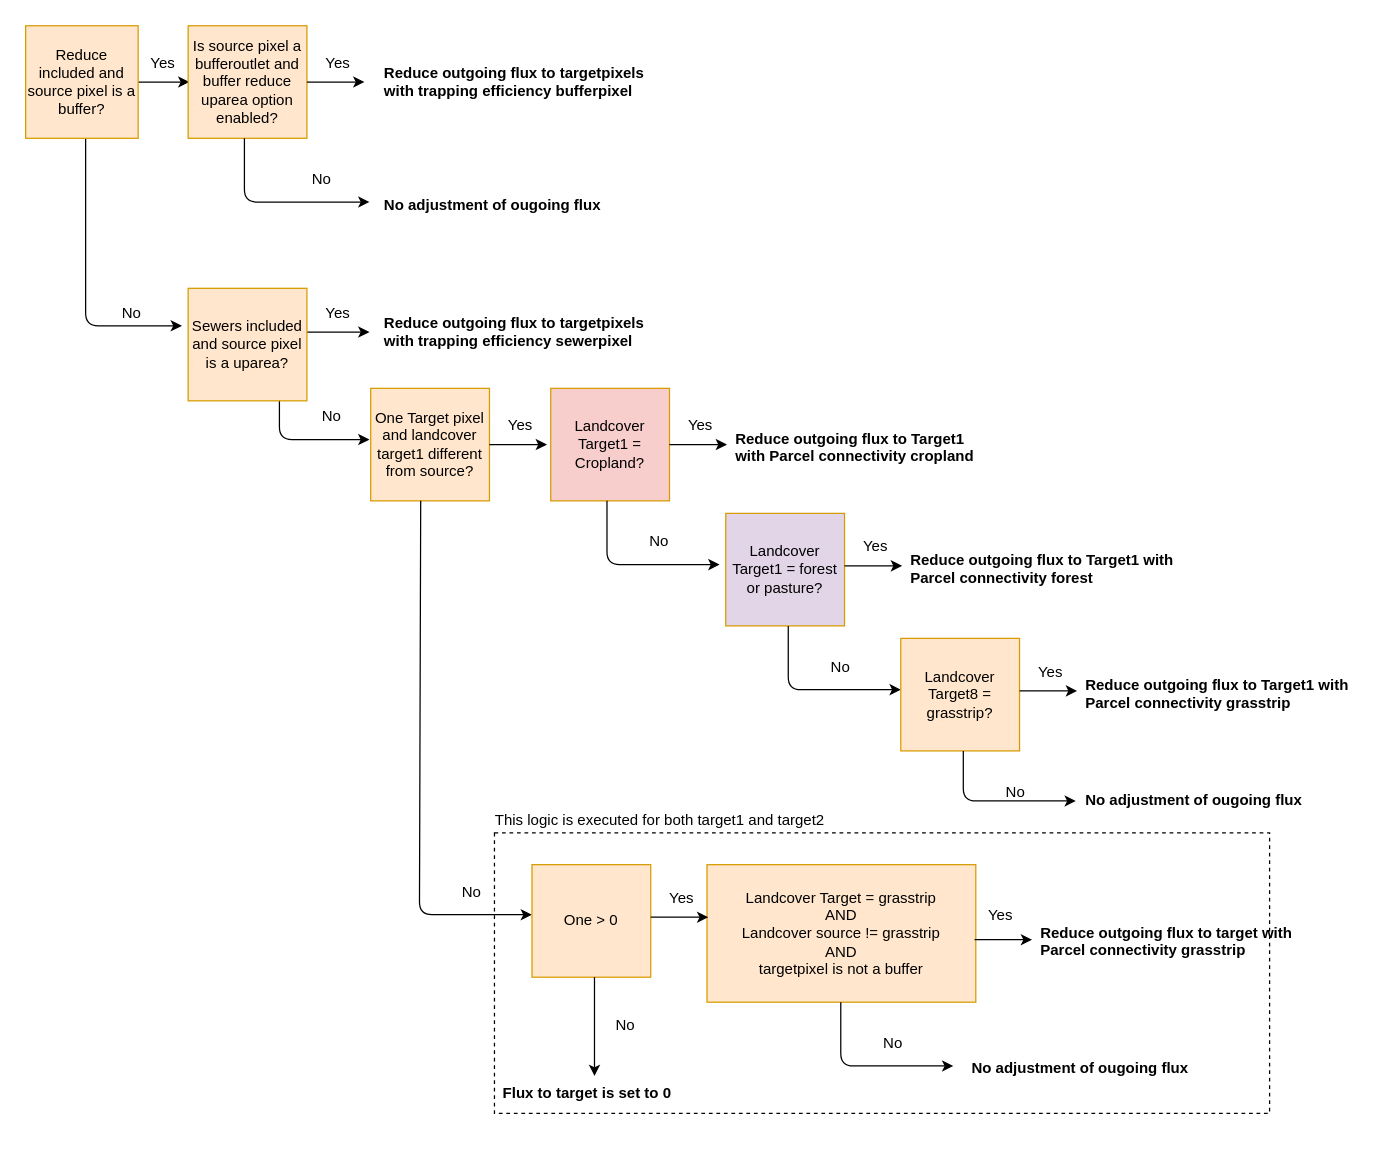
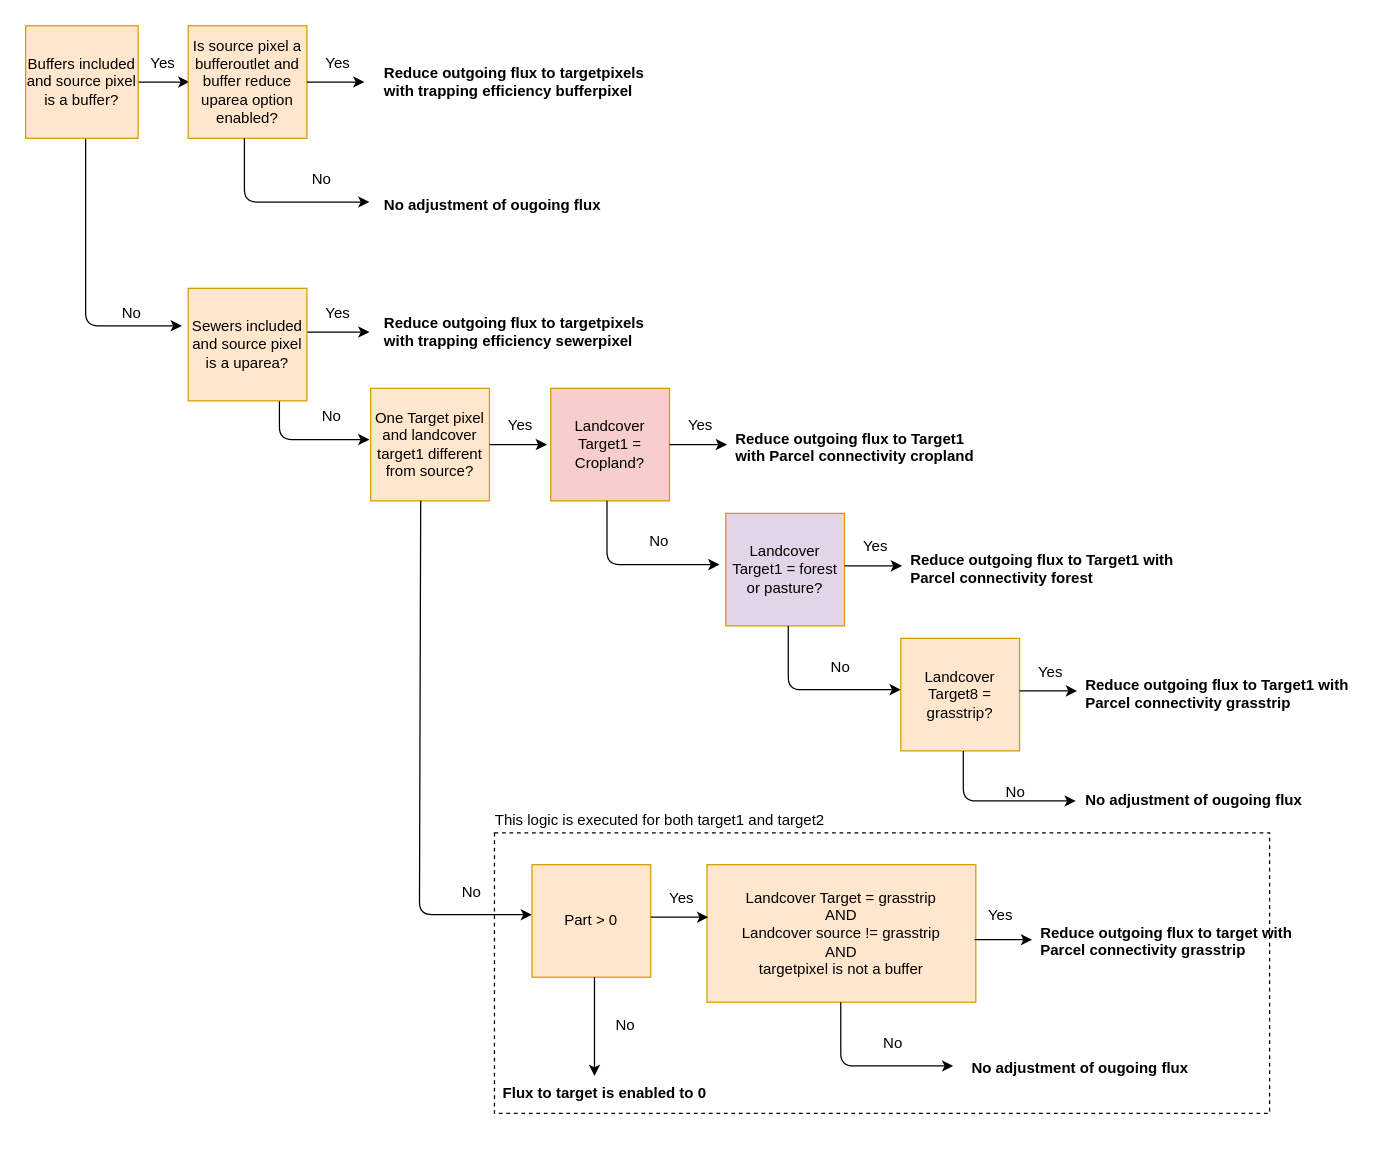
node "Reduce included and source pixel is a buffer?": label "Reduce included and source pixel is a buffer?" -> "Buffers included and source pixel is a buffer?"
node "One > 0": label "One > 0" -> "Part > 0"
node "Flux to target is set to 0": label "Flux to target is set to 0" -> "Flux to target is enabled to 0"
